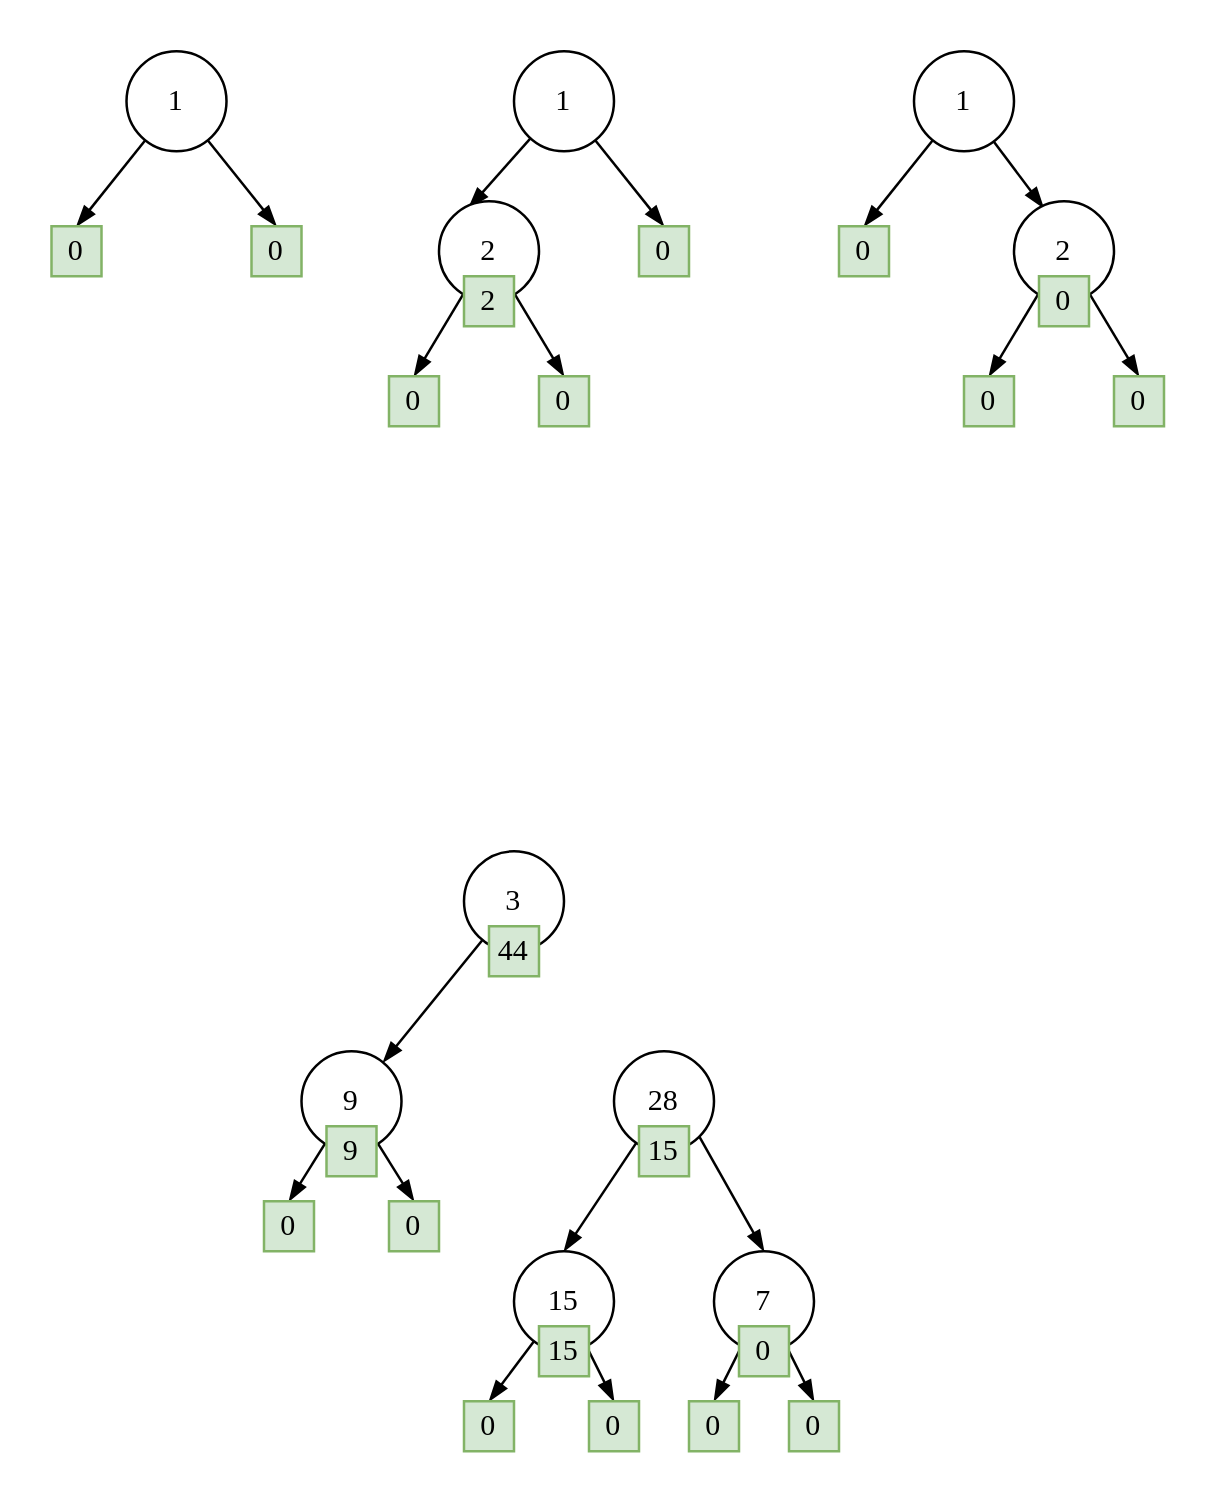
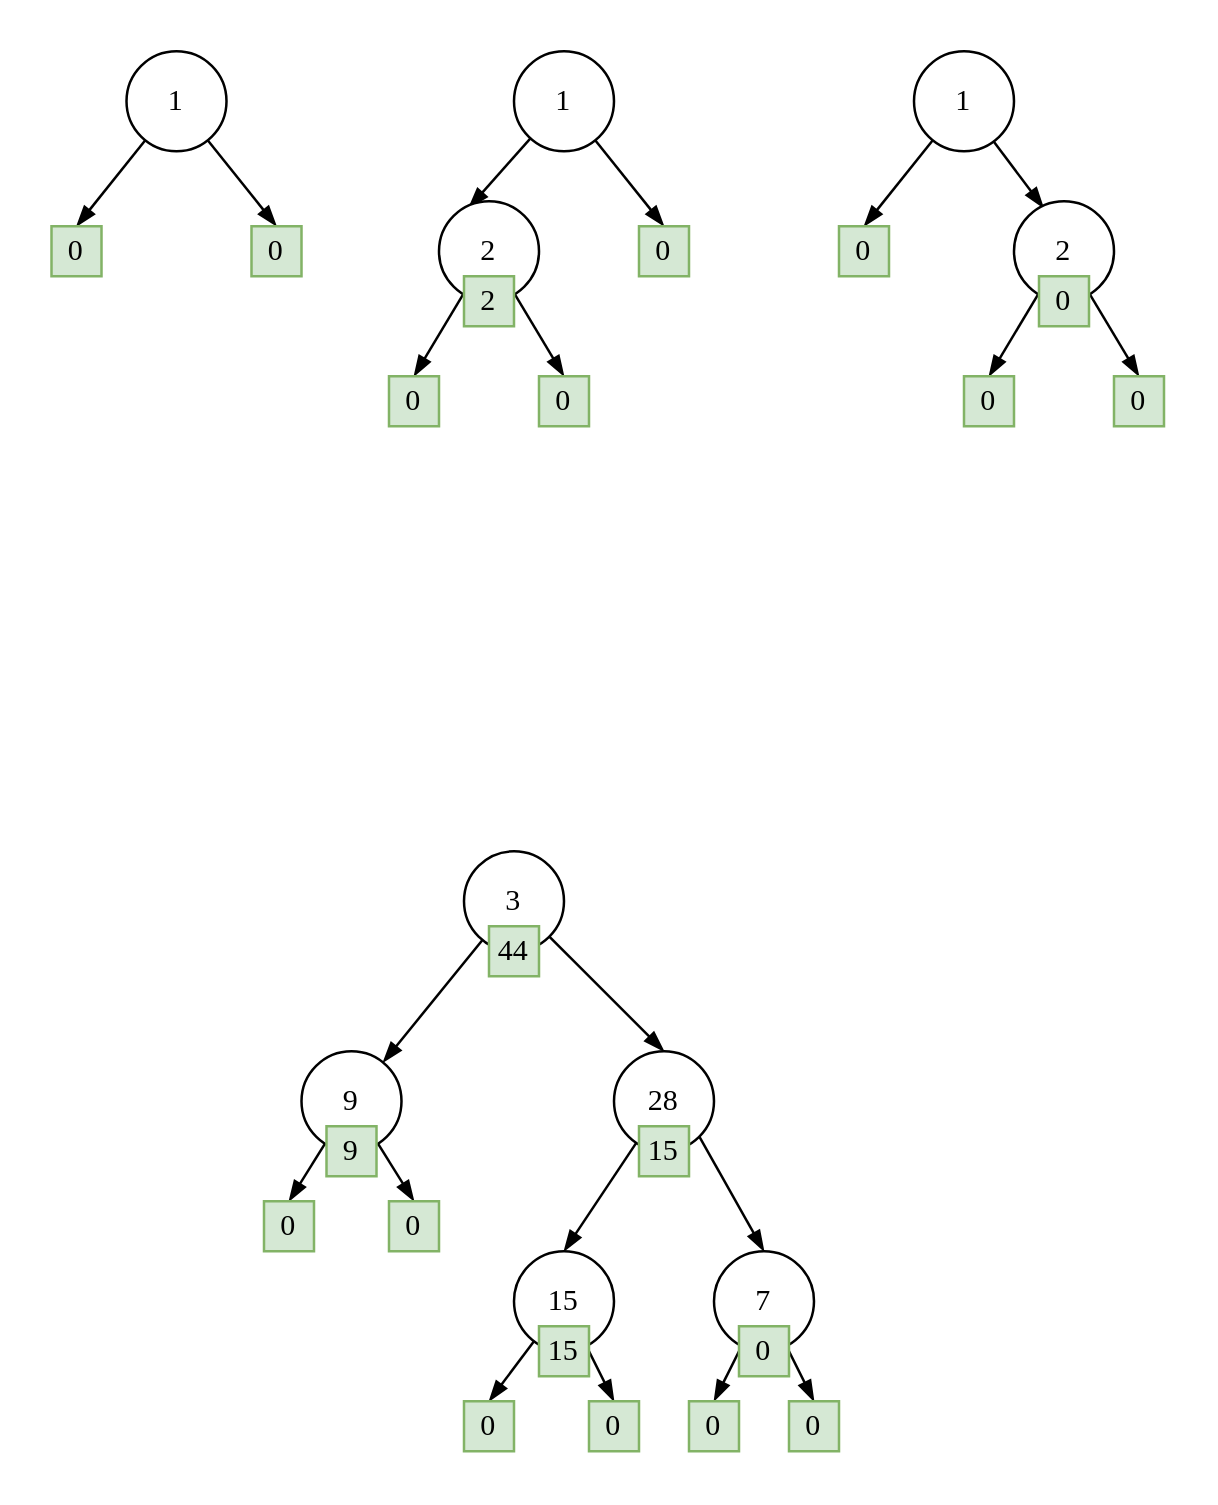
edge "3" -> "28": added
